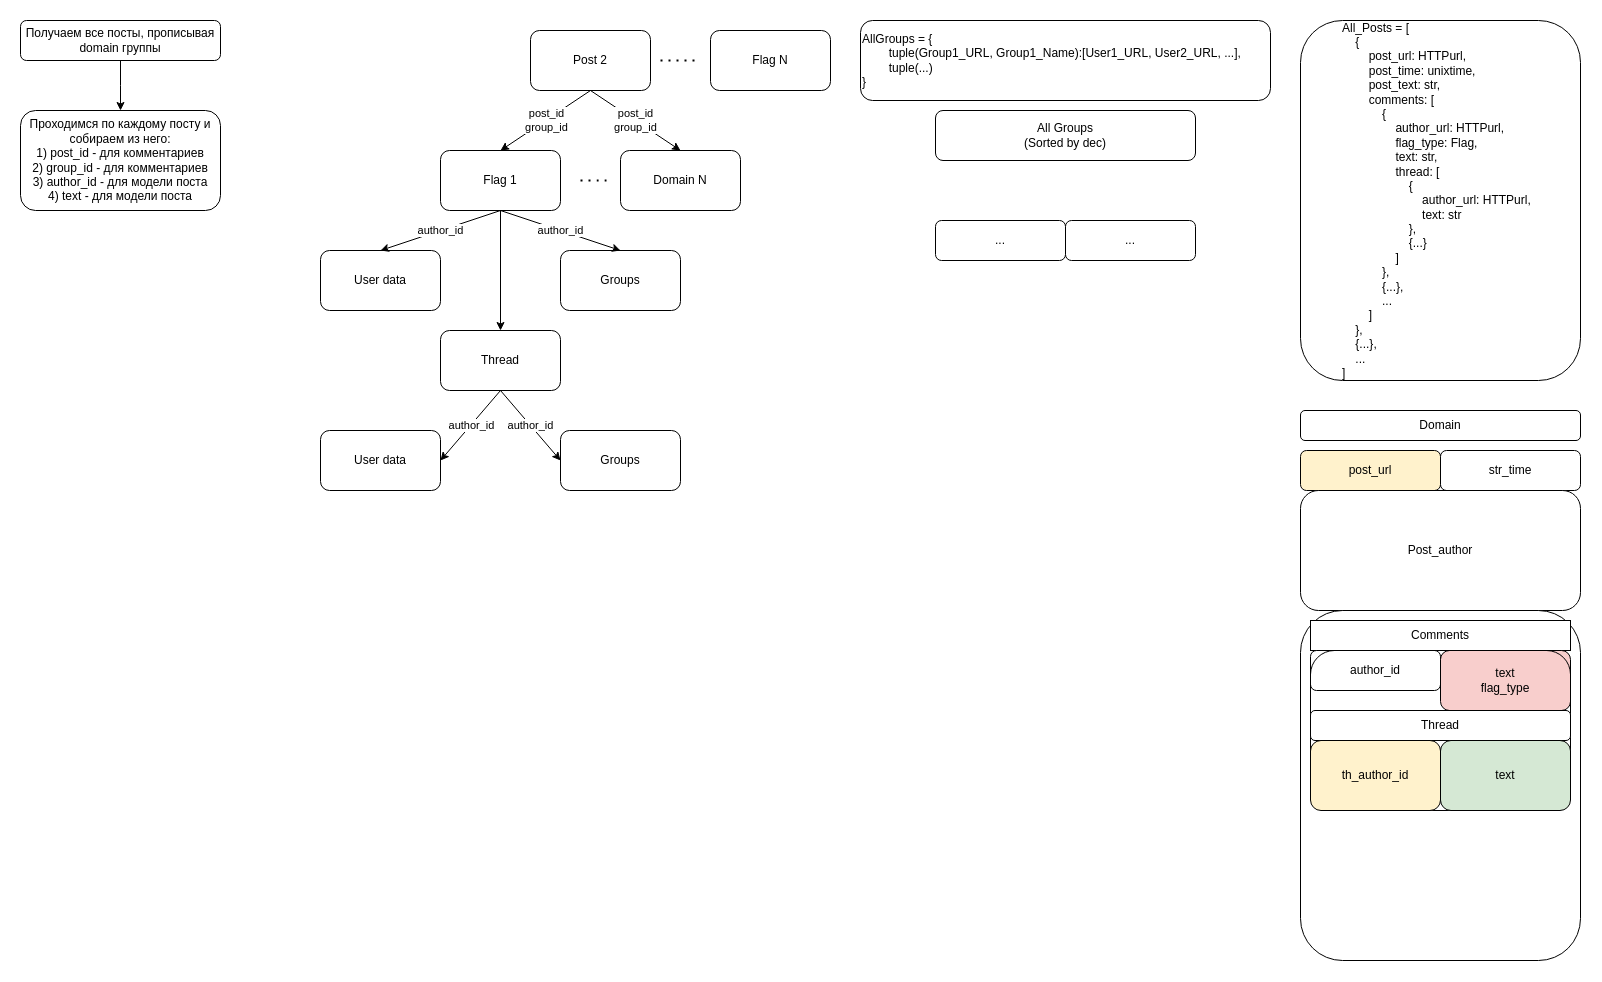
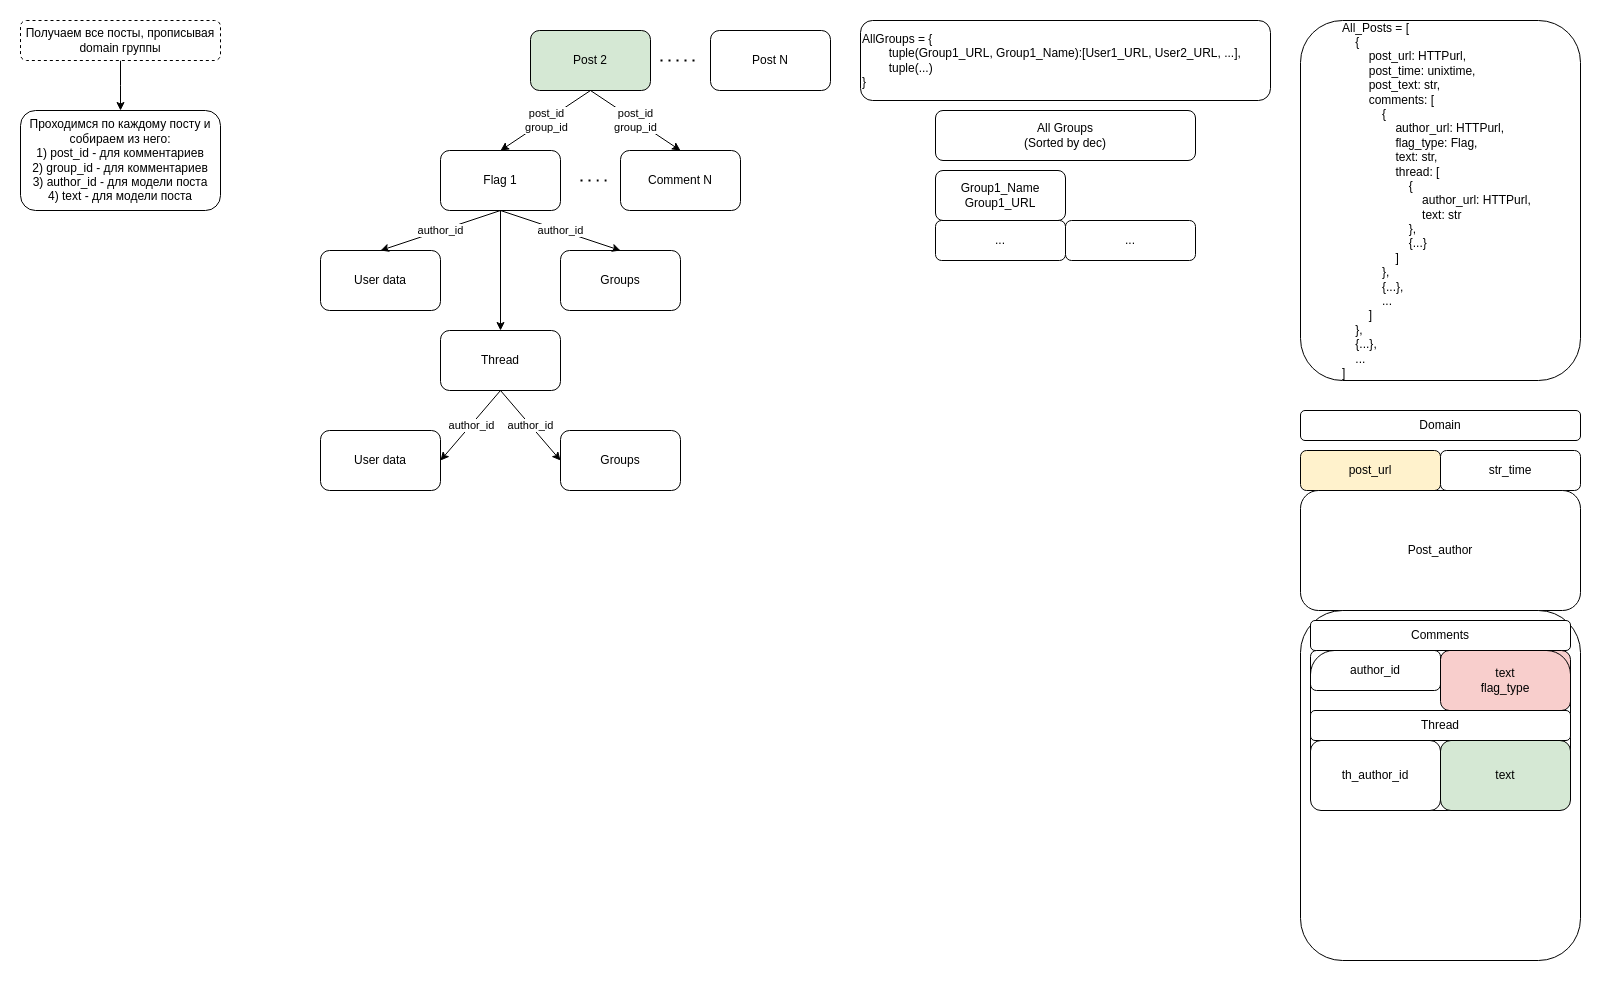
node "Получаем все посты, прописывая domain группы": style solid -> dashed
node "Post 2": fillcolor #ffffff -> #d5e8d4
node "Flag N": label "Flag N" -> "Post N"
node "Domain N": label "Domain N" -> "Comment N"
node "Group1_Name Group1_URL": added
node "Comments": shape rectangle -> rounded rectangle
node "th_author_id": fillcolor #fff2cc -> #ffffff
